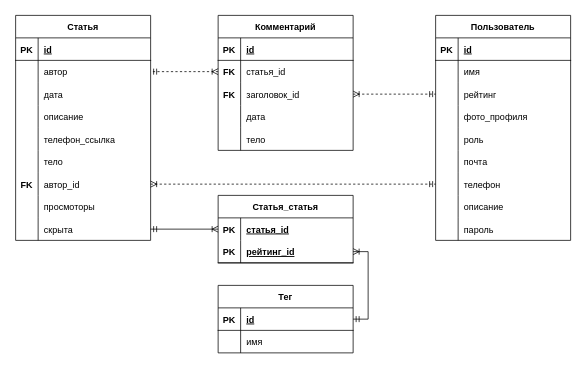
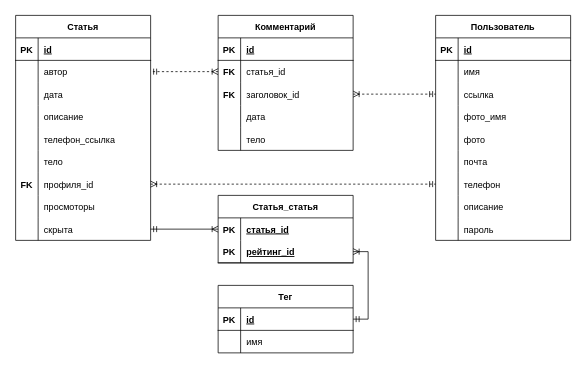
node "рейтинг": label "рейтинг" -> "ссылка"
node "фото_профиля": label "фото_профиля" -> "фото_имя"
node "роль": label "роль" -> "фото"
node "автор_id": label "автор_id" -> "профиля_id"
